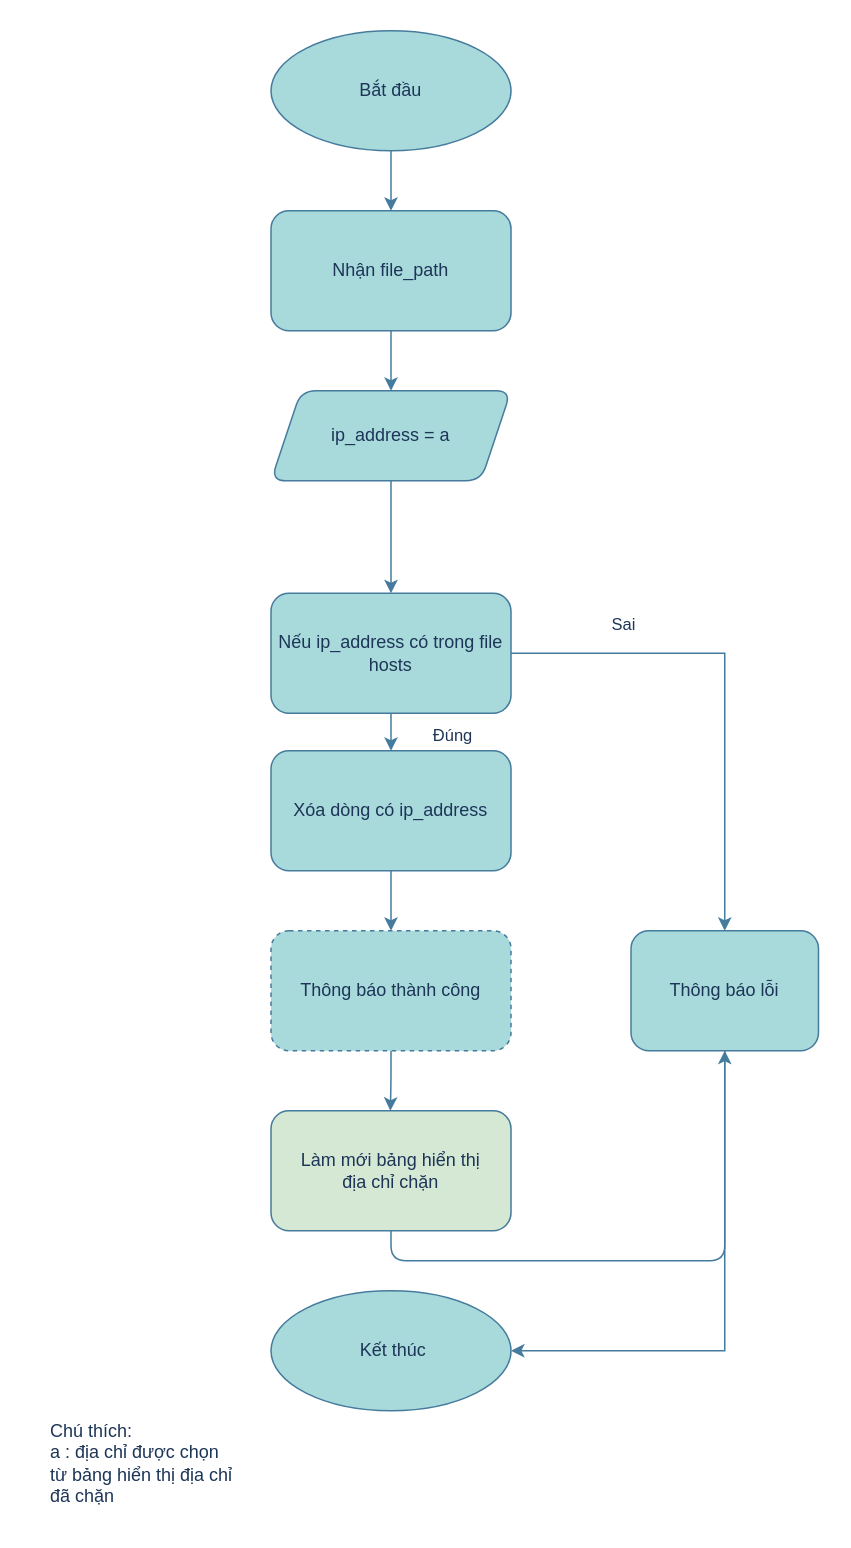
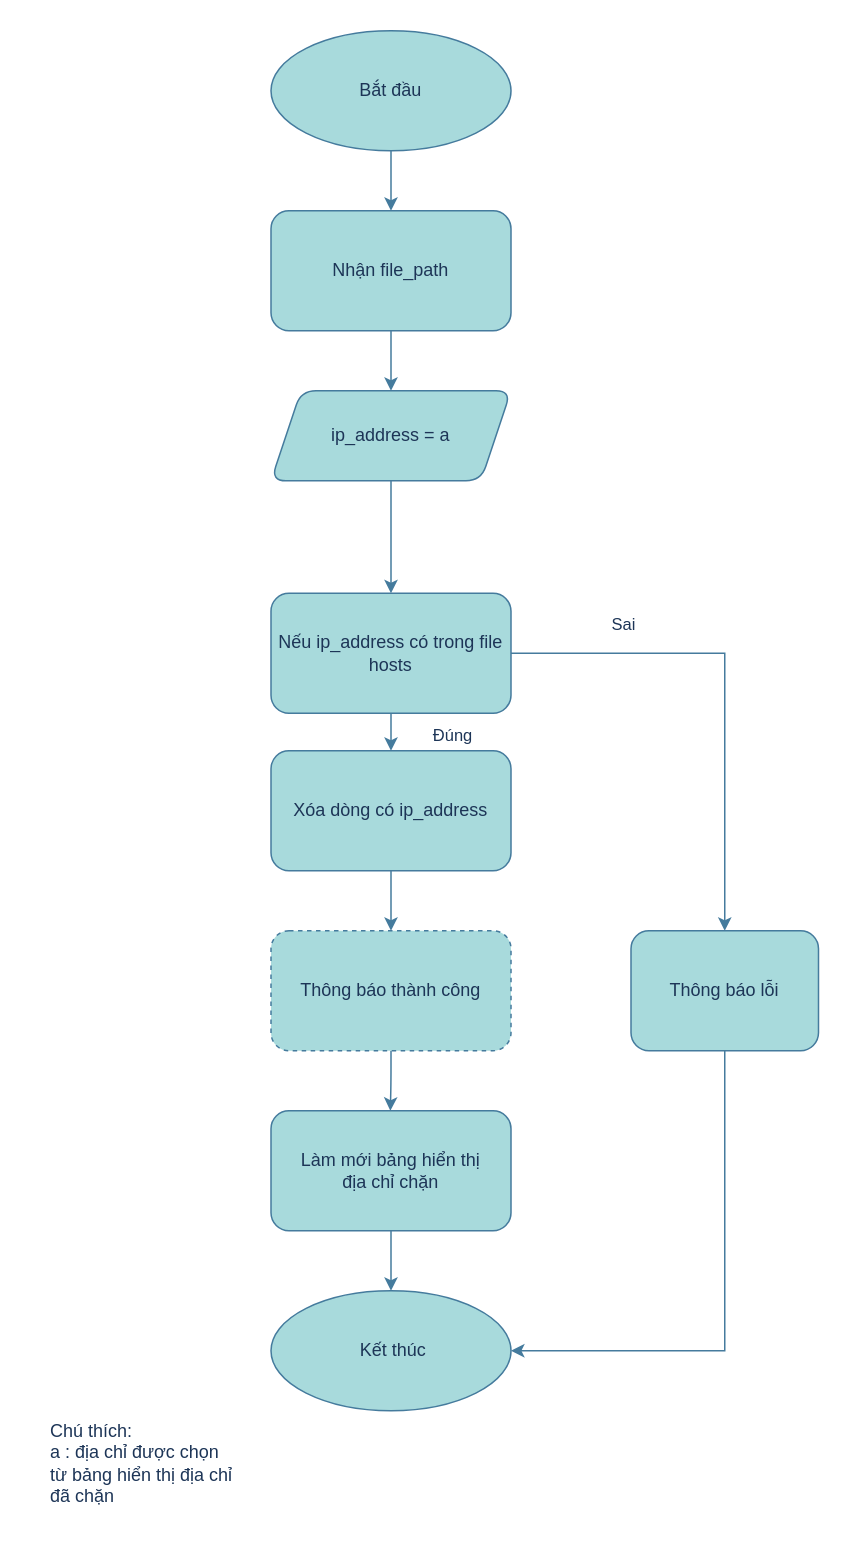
node "Làm mới bảng hiển thị địa chỉ chặn": fillcolor #d5e8d4 -> #a8dadc
edge "Làm mới bảng hiển thị địa chỉ chặn" -> "Thông báo lỗi": now "Làm mới bảng hiển thị địa chỉ chặn" -> "Kết thúc"
